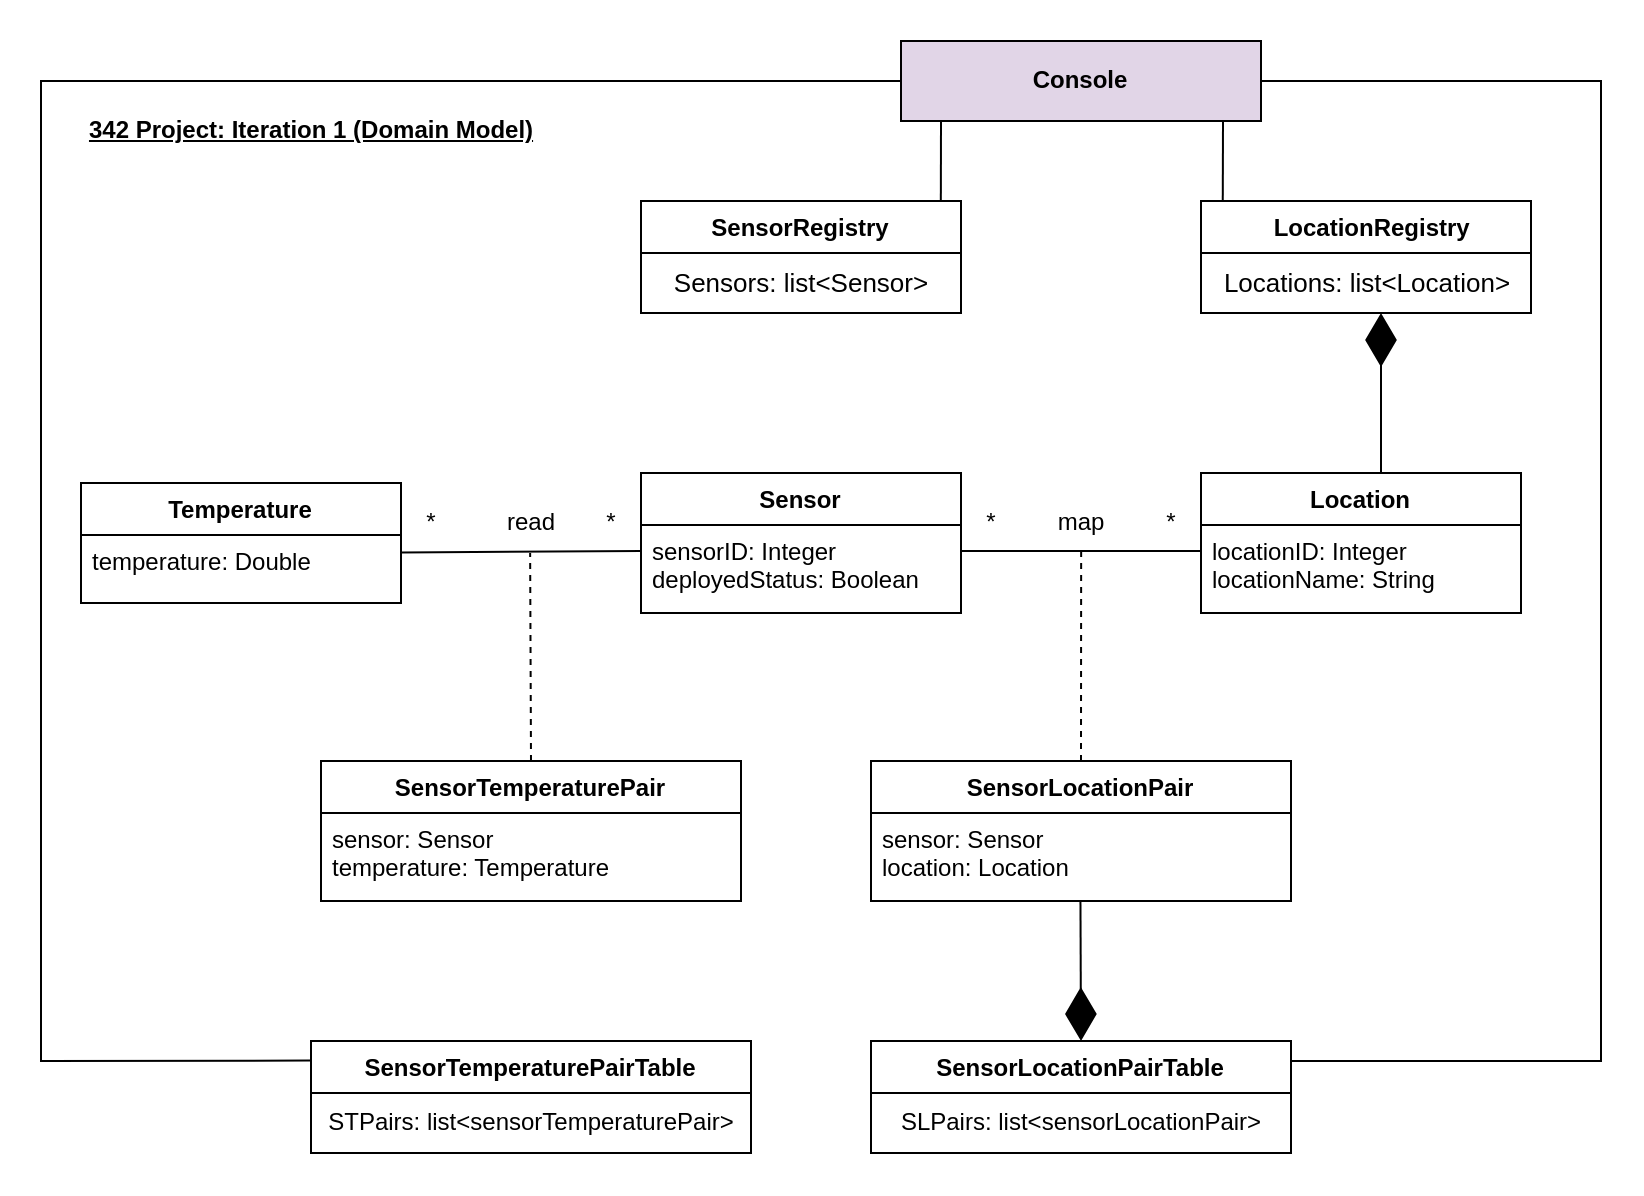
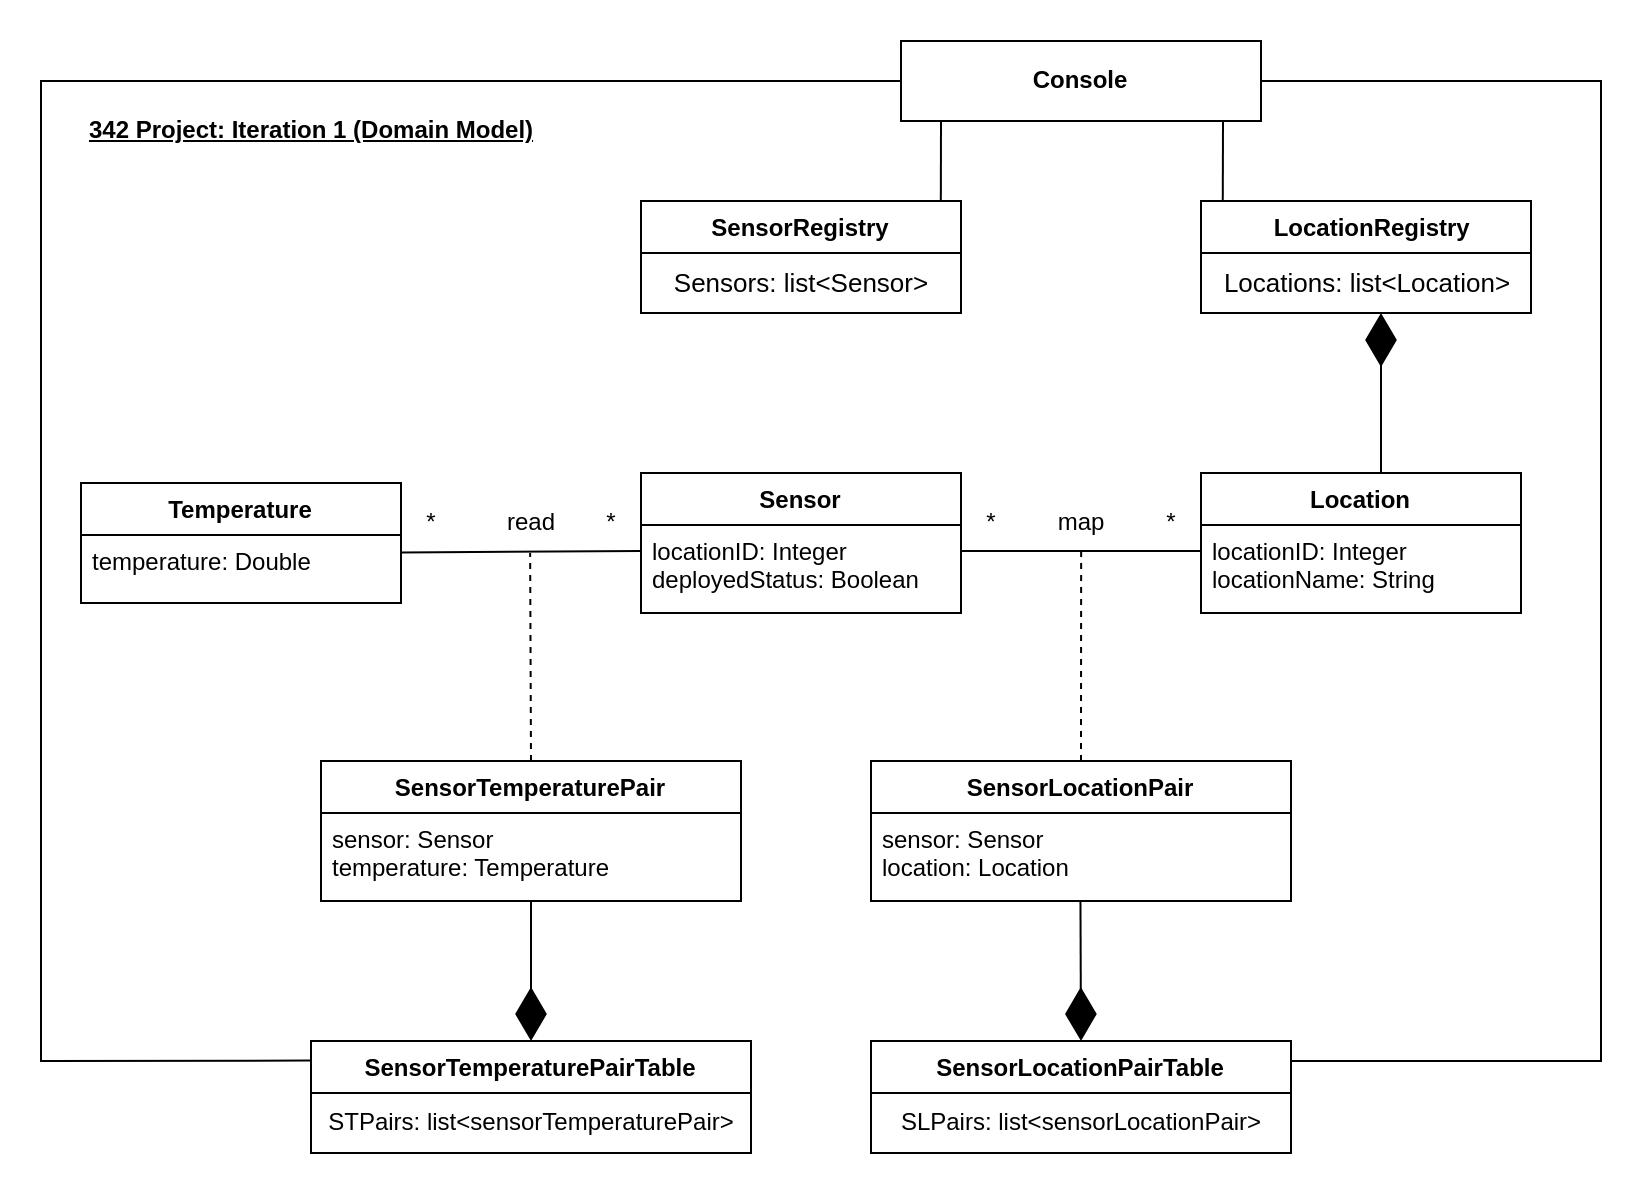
node "Console": fillcolor #e1d5e7 -> #ffffff
node "sensorID: Integer deployedStatus: Boolean": label "sensorID: Integer deployedStatus: Boolean" -> "locationID: Integer deployedStatus: Boolean"
edge "SensorTemperaturePair" -> "SensorTemperaturePairTable": added
